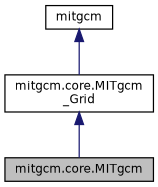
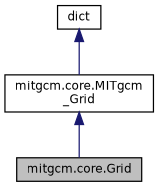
node "mitgcm": label "mitgcm" -> "dict"
node "mitgcm.core.MITgcm": label "mitgcm.core.MITgcm" -> "mitgcm.core.Grid"
